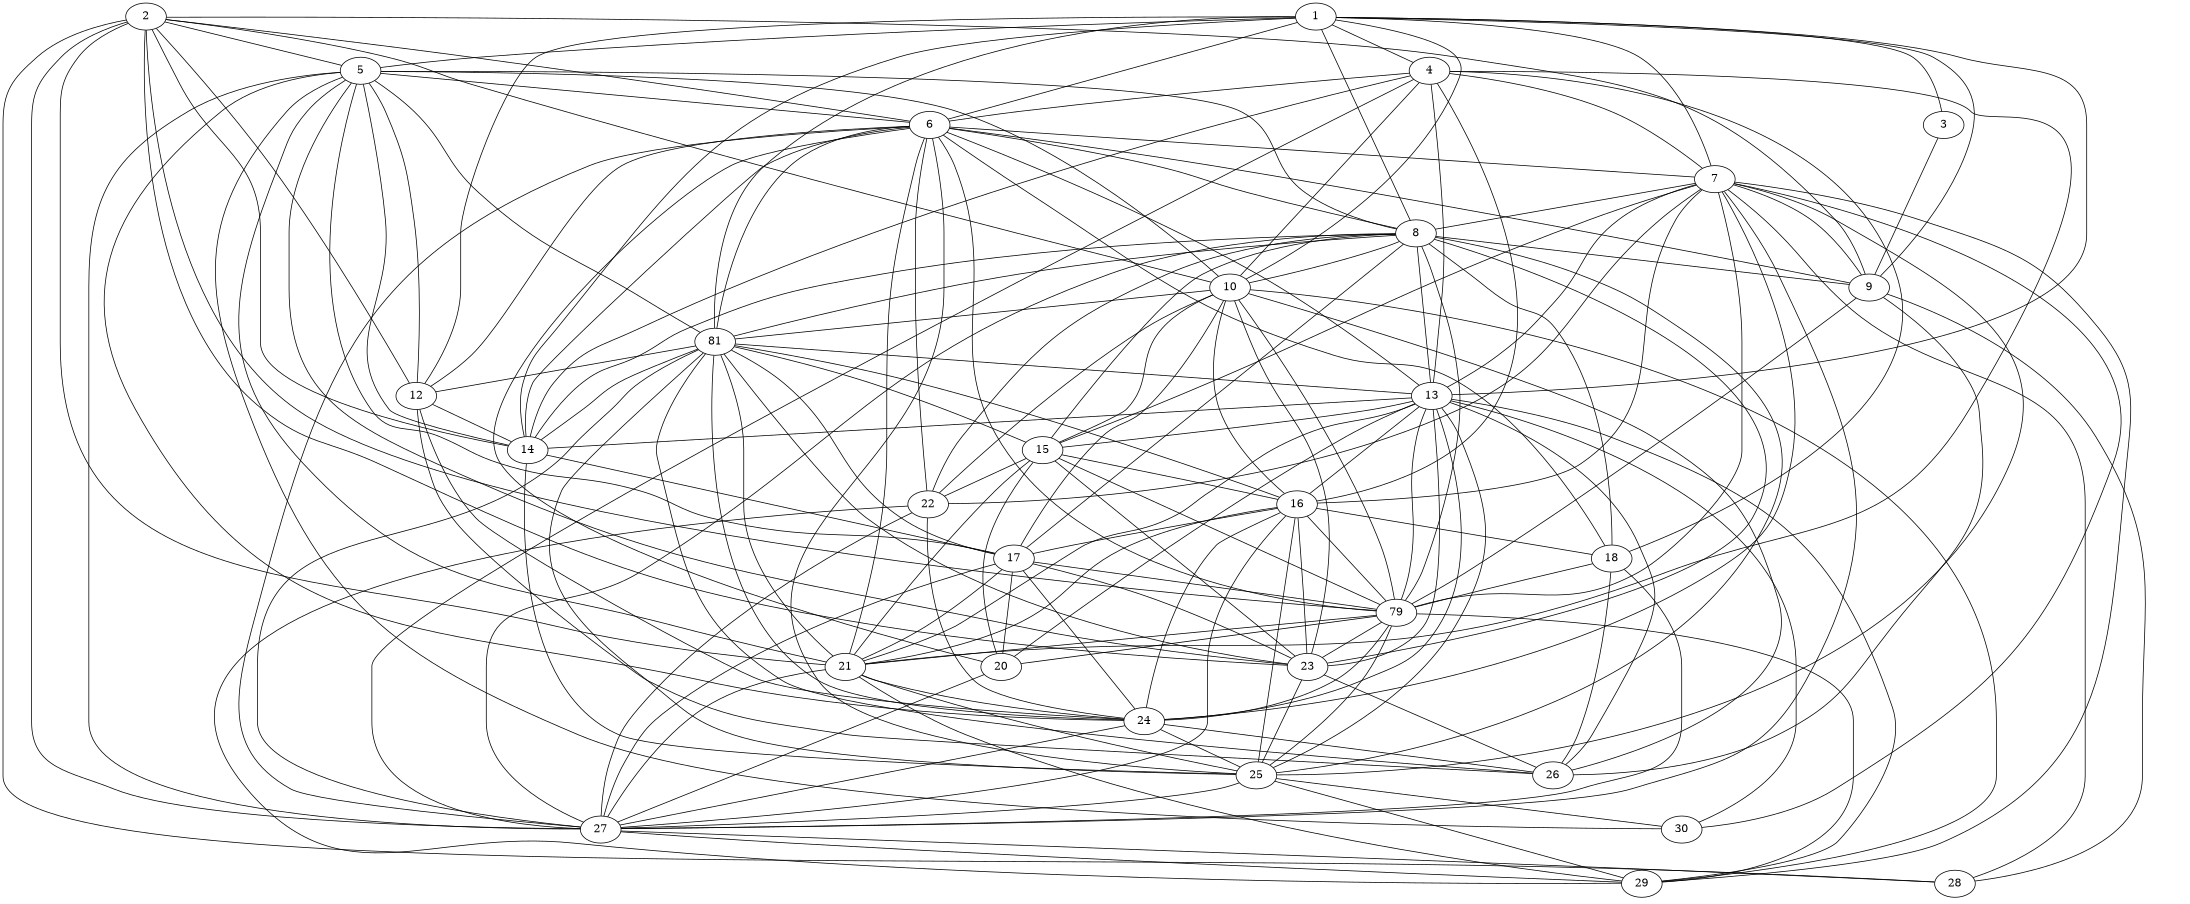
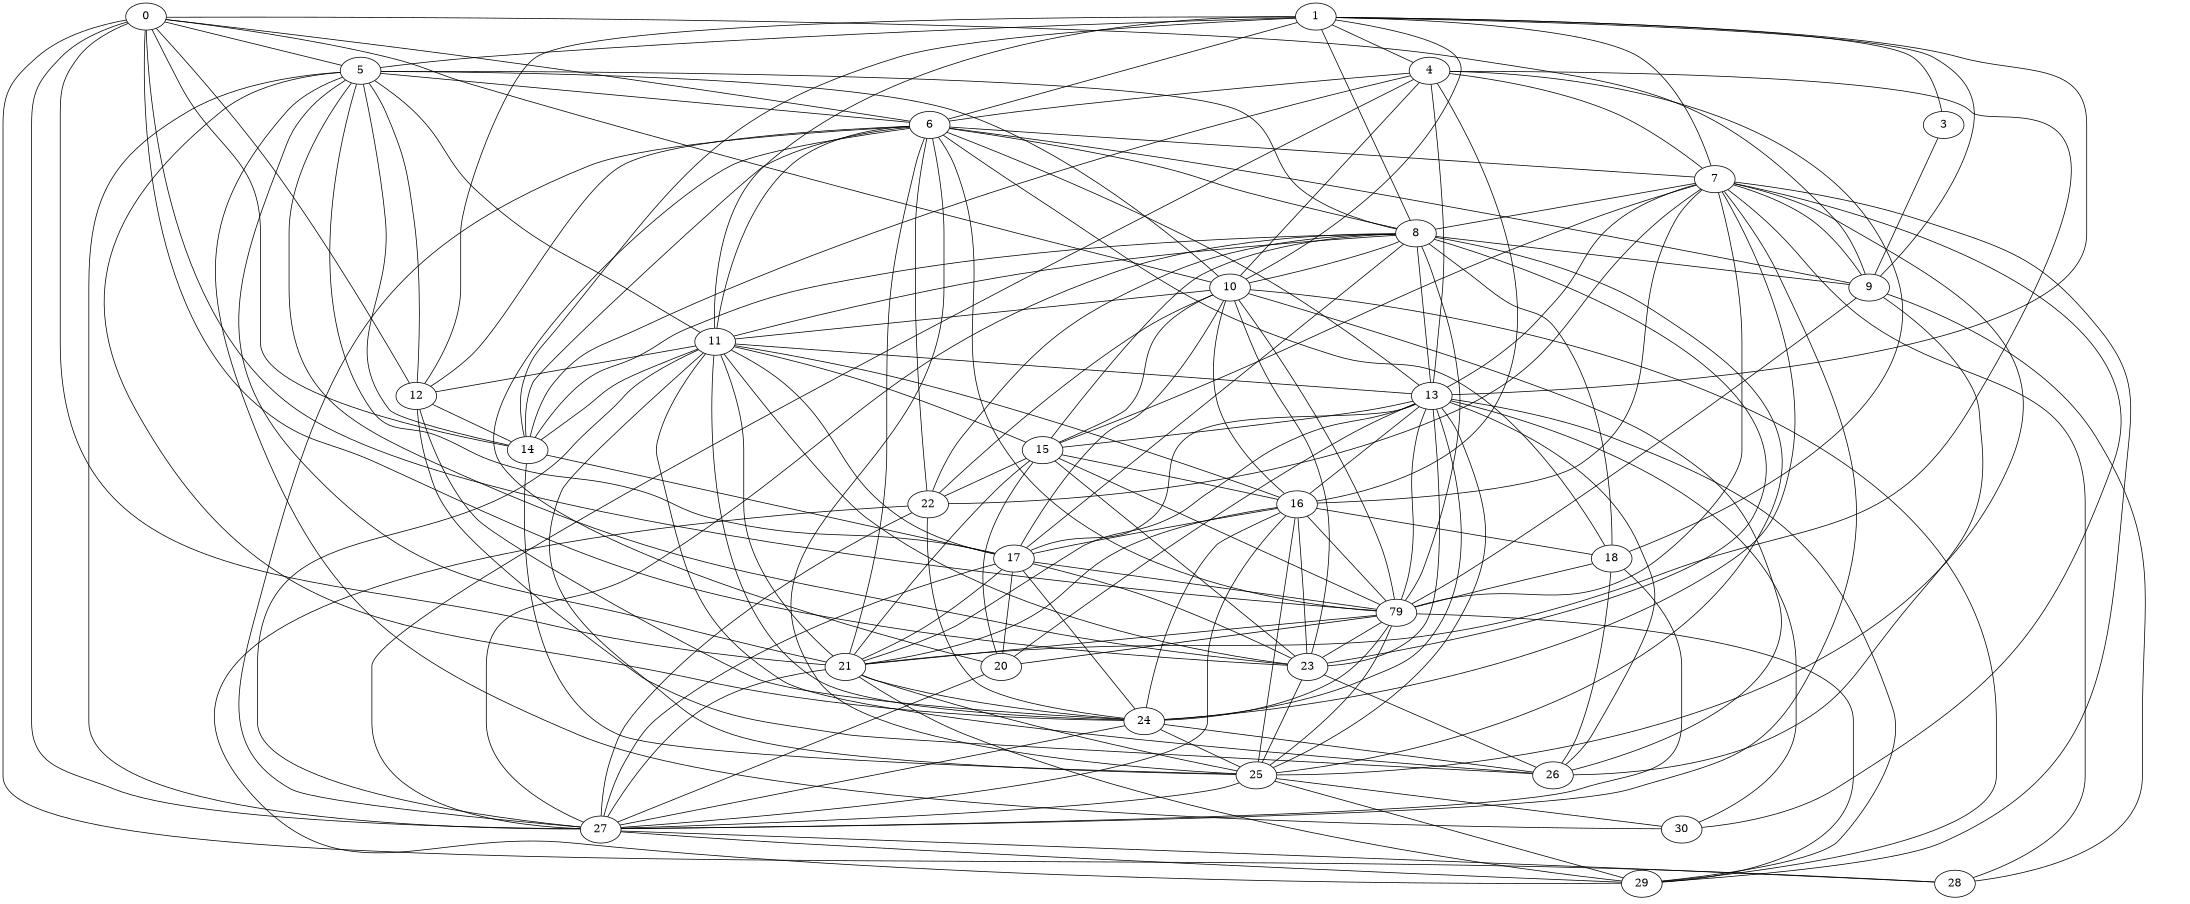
node "2": label "2" -> "0"
node "81": label "81" -> "11"
edge "13" -- "14": now "13" -- "17"
